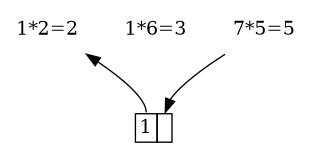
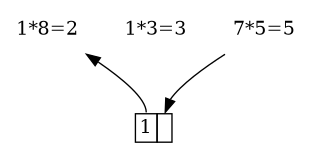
node "1*2=2": label "1*2=2" -> "1*8=2"
node "1*6=3": label "1*6=3" -> "1*3=3"
